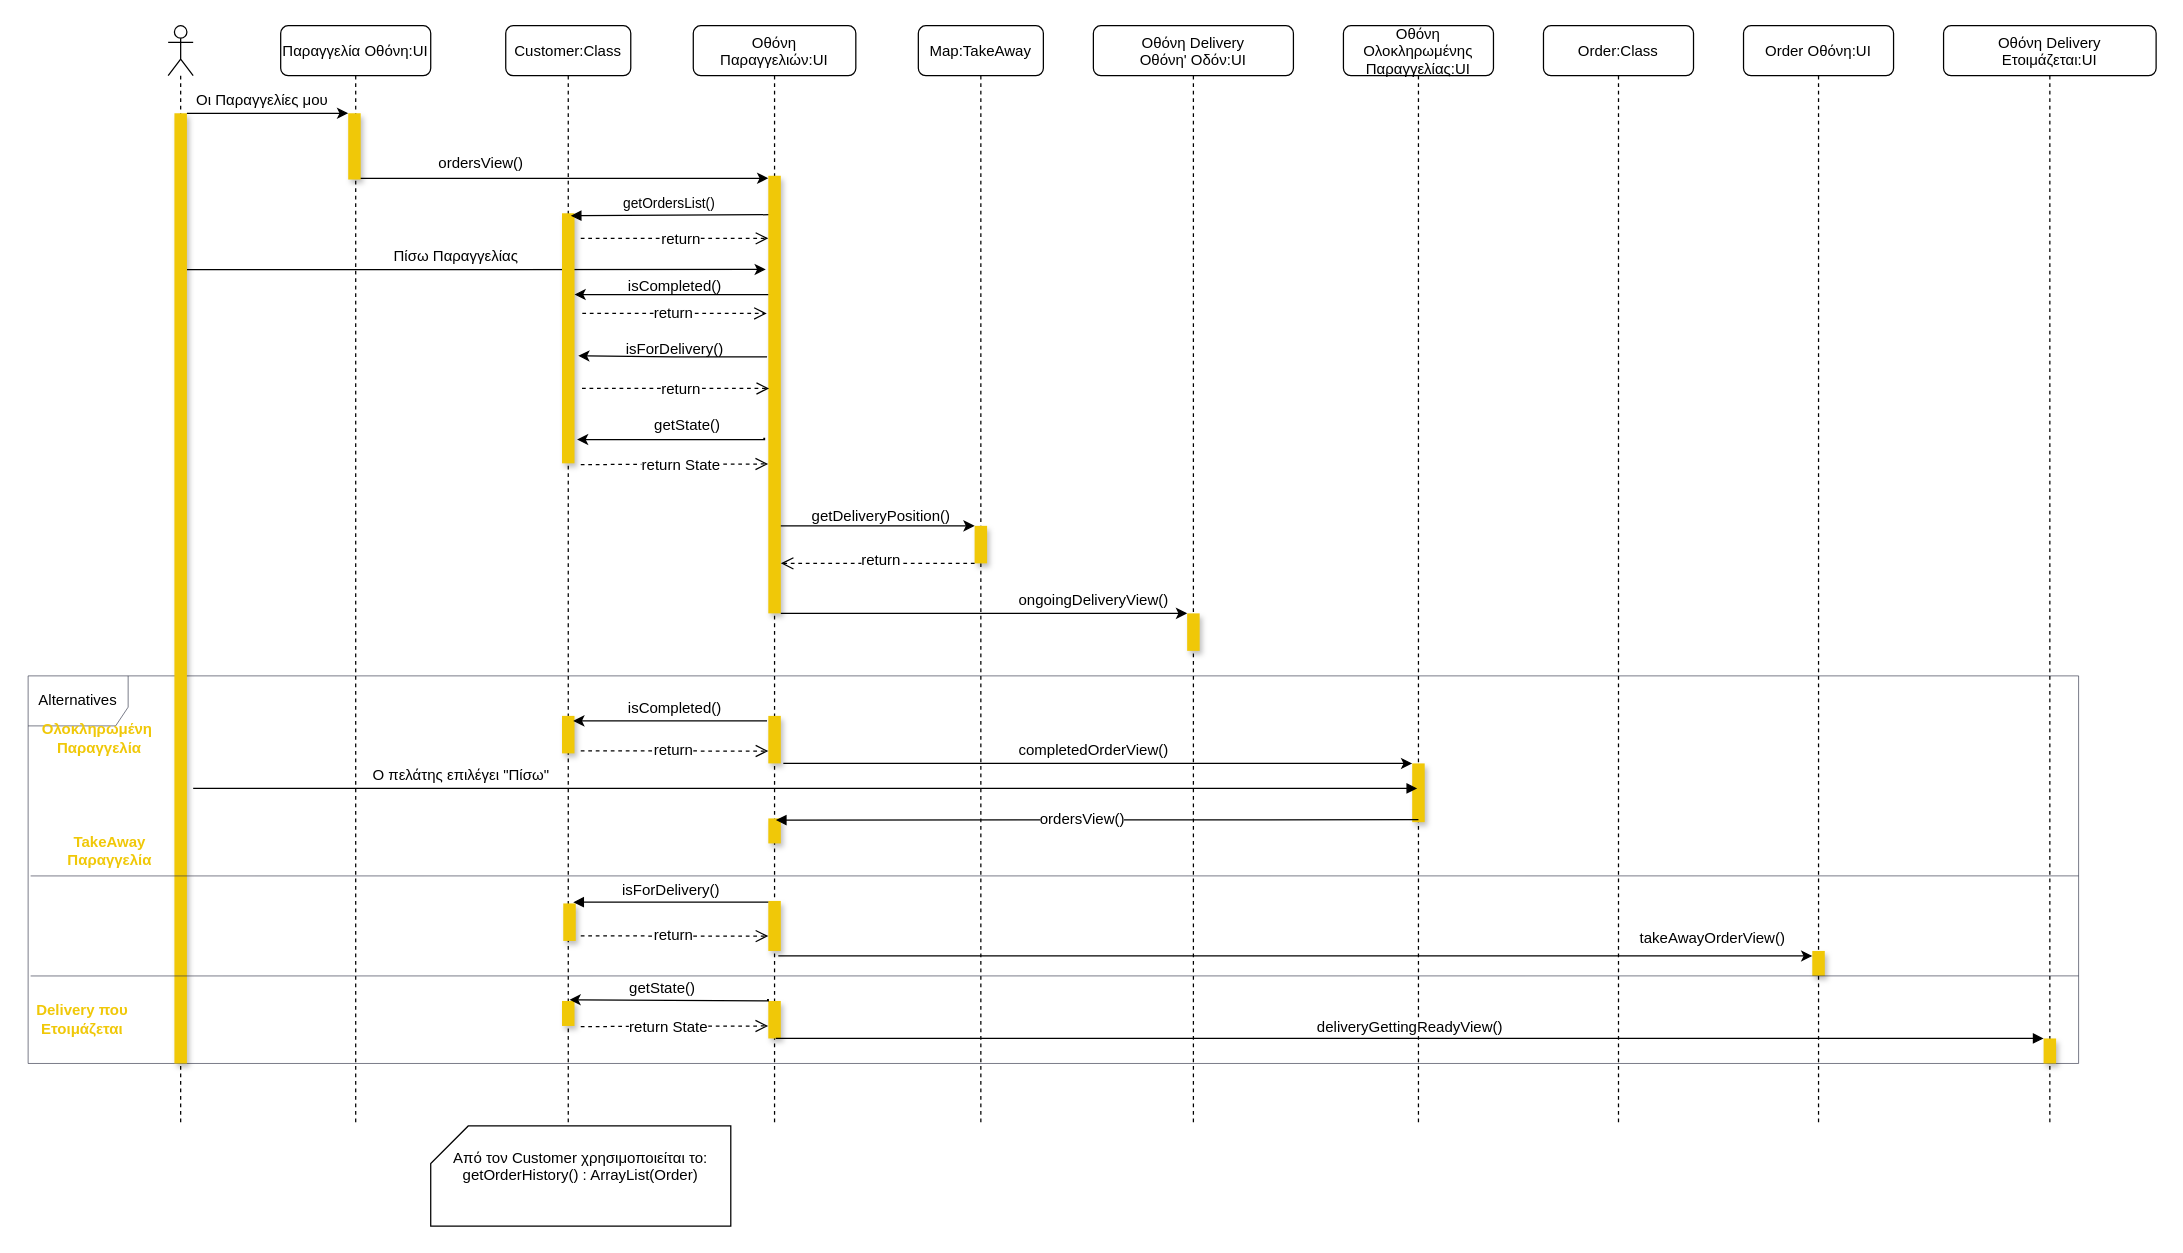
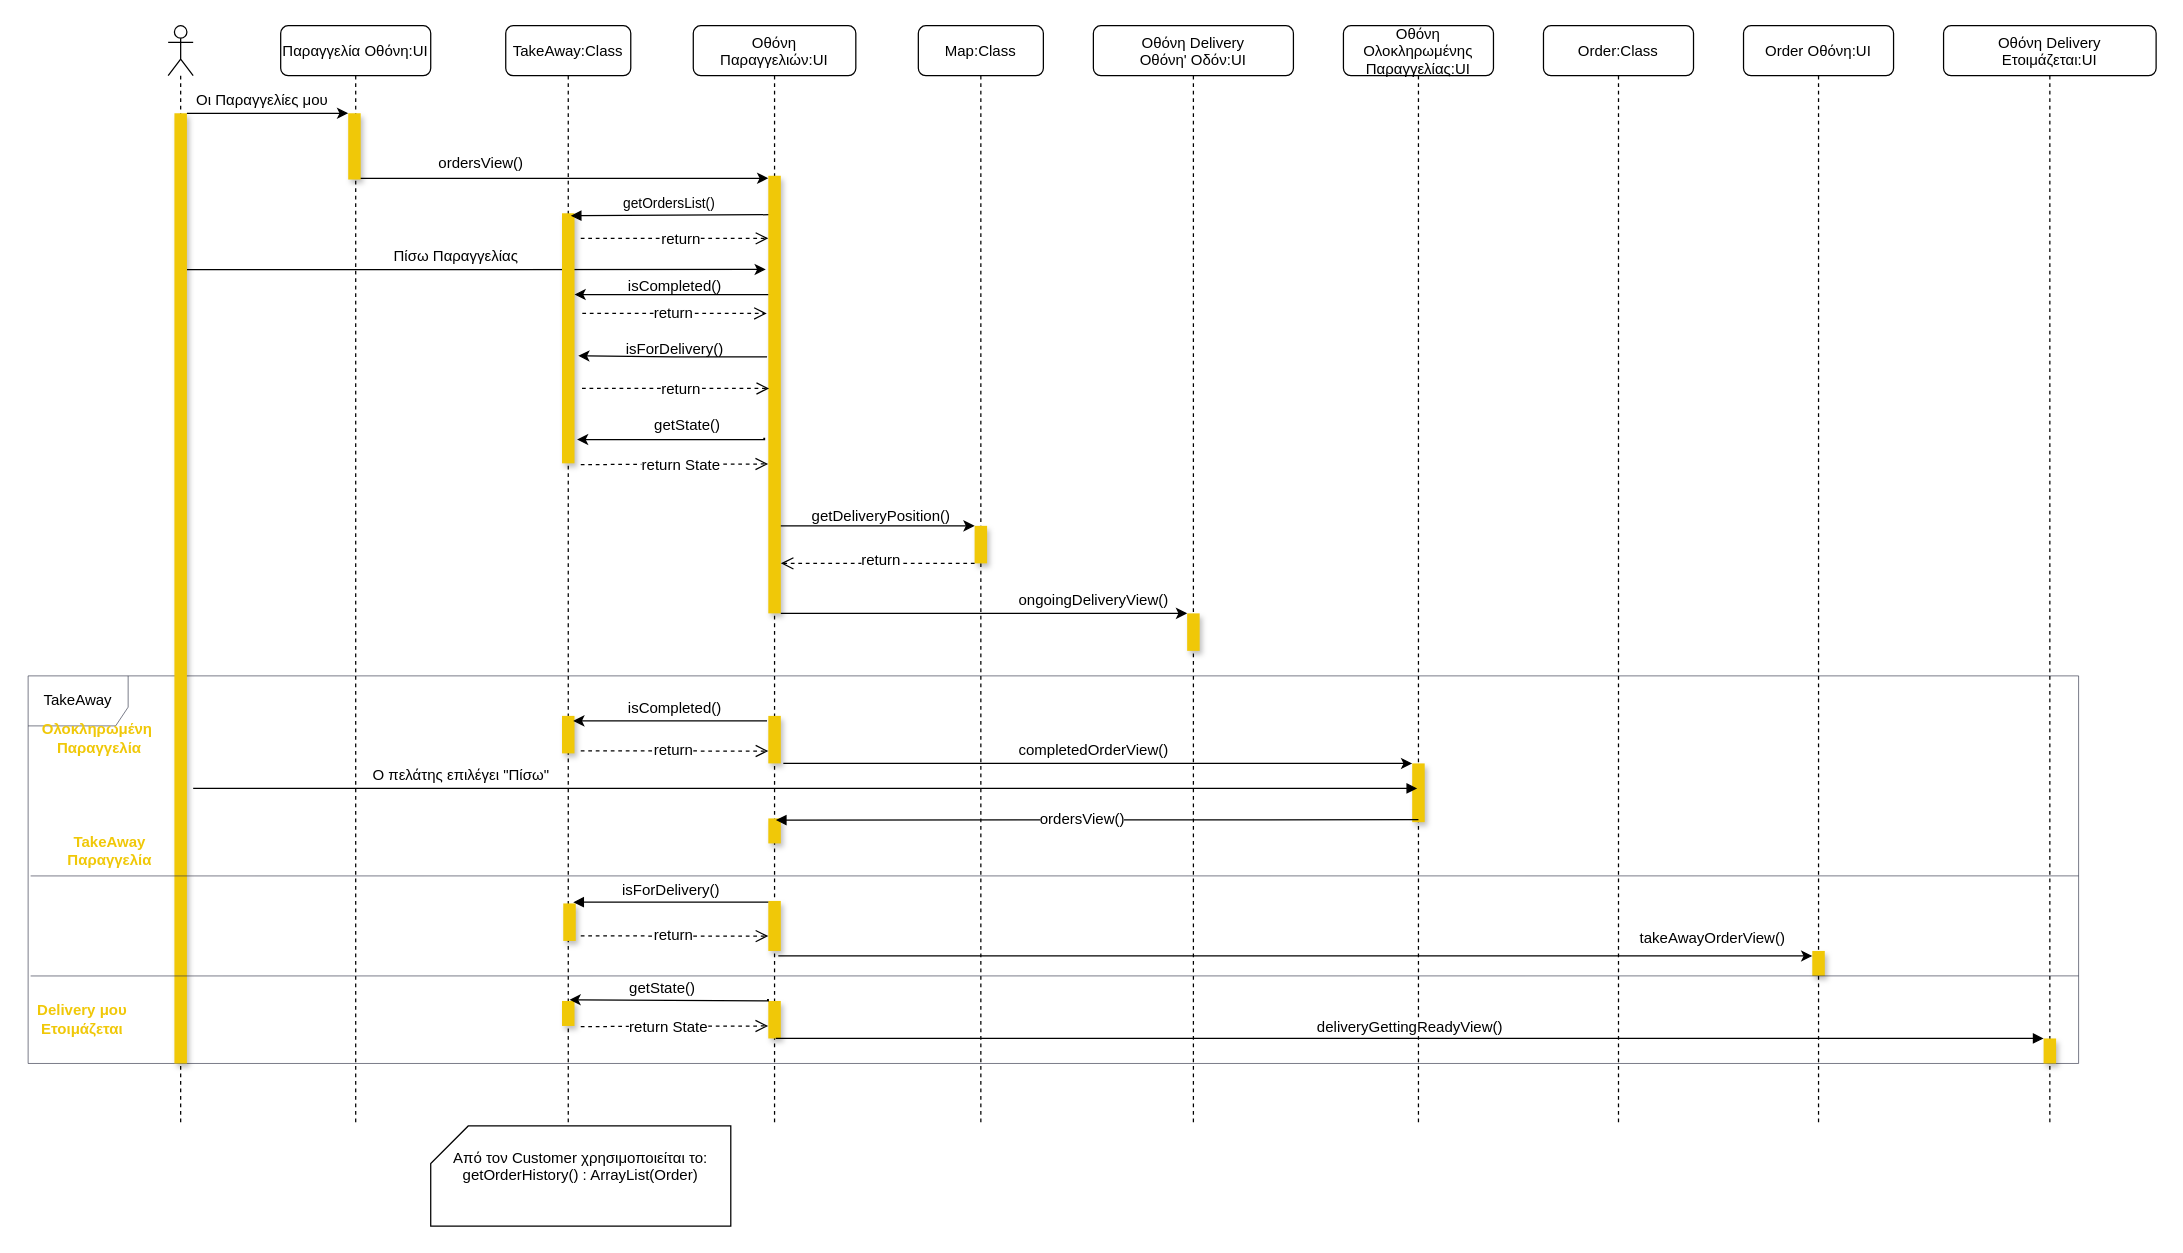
node "Customer:Class": label "Customer:Class" -> "TakeAway:Class"
node "Map:TakeAway": label "Map:TakeAway" -> "Map:Class"
node "Alternatives": label "Alternatives" -> "TakeAway"
node "Delivery που Ετοιμάζεται": label "Delivery που Ετοιμάζεται" -> "Delivery μου Ετοιμάζεται"
